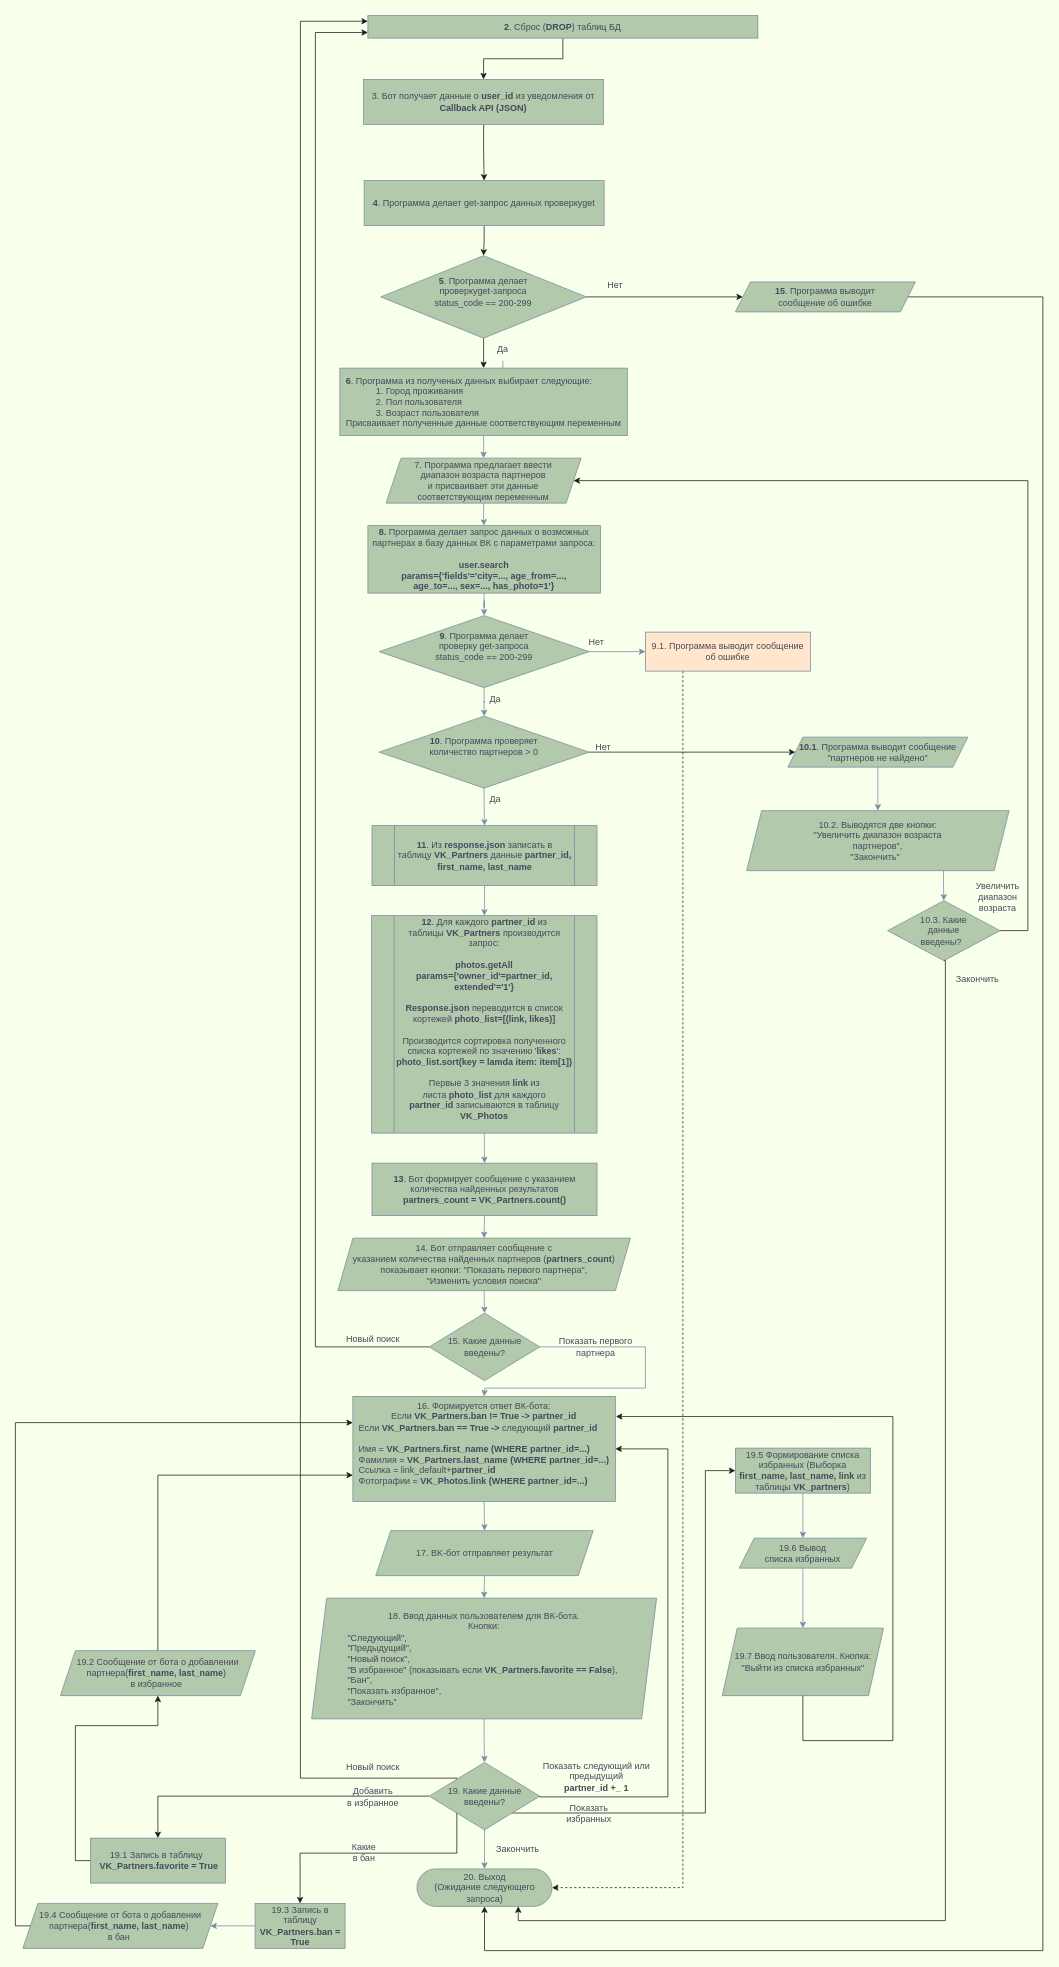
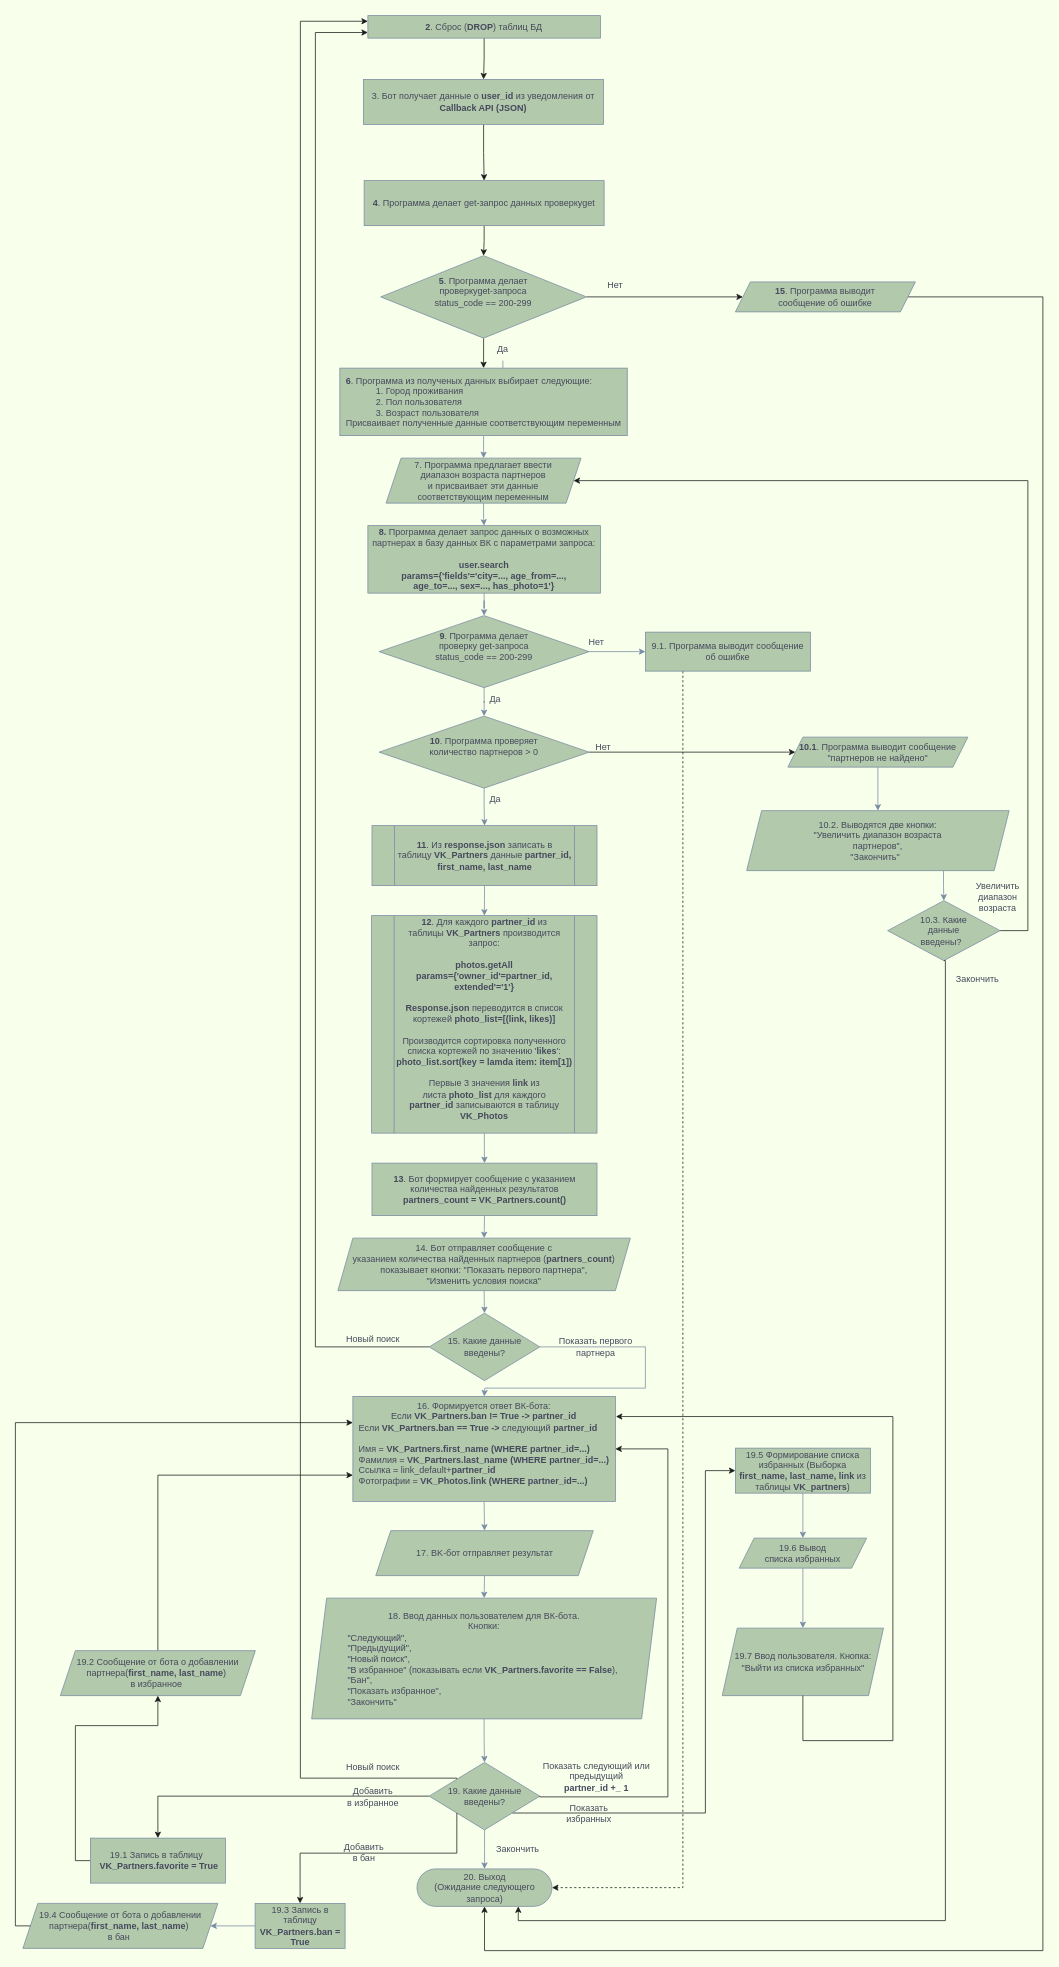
node "2. Сброс (DROP) таблиц БД": size 390x23 -> 233x23
node "9.1. Программа выводит сообщение об ошибке": fillcolor #ffe6cc -> #b2c9ab
node "Какие в бан": label "Какие в бан" -> "Добавить в бан"
